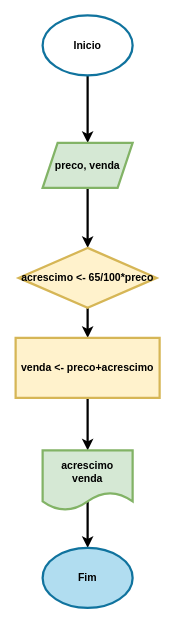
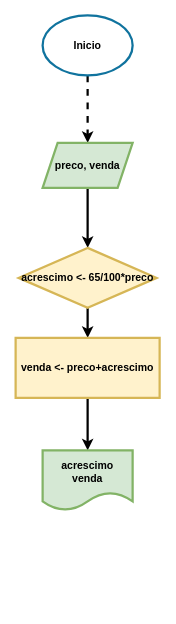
edge "Inicio" -> "preco, venda": style solid -> dashed
edge "acrescimovenda" -> "Fim": removed
node "Fim": removed
